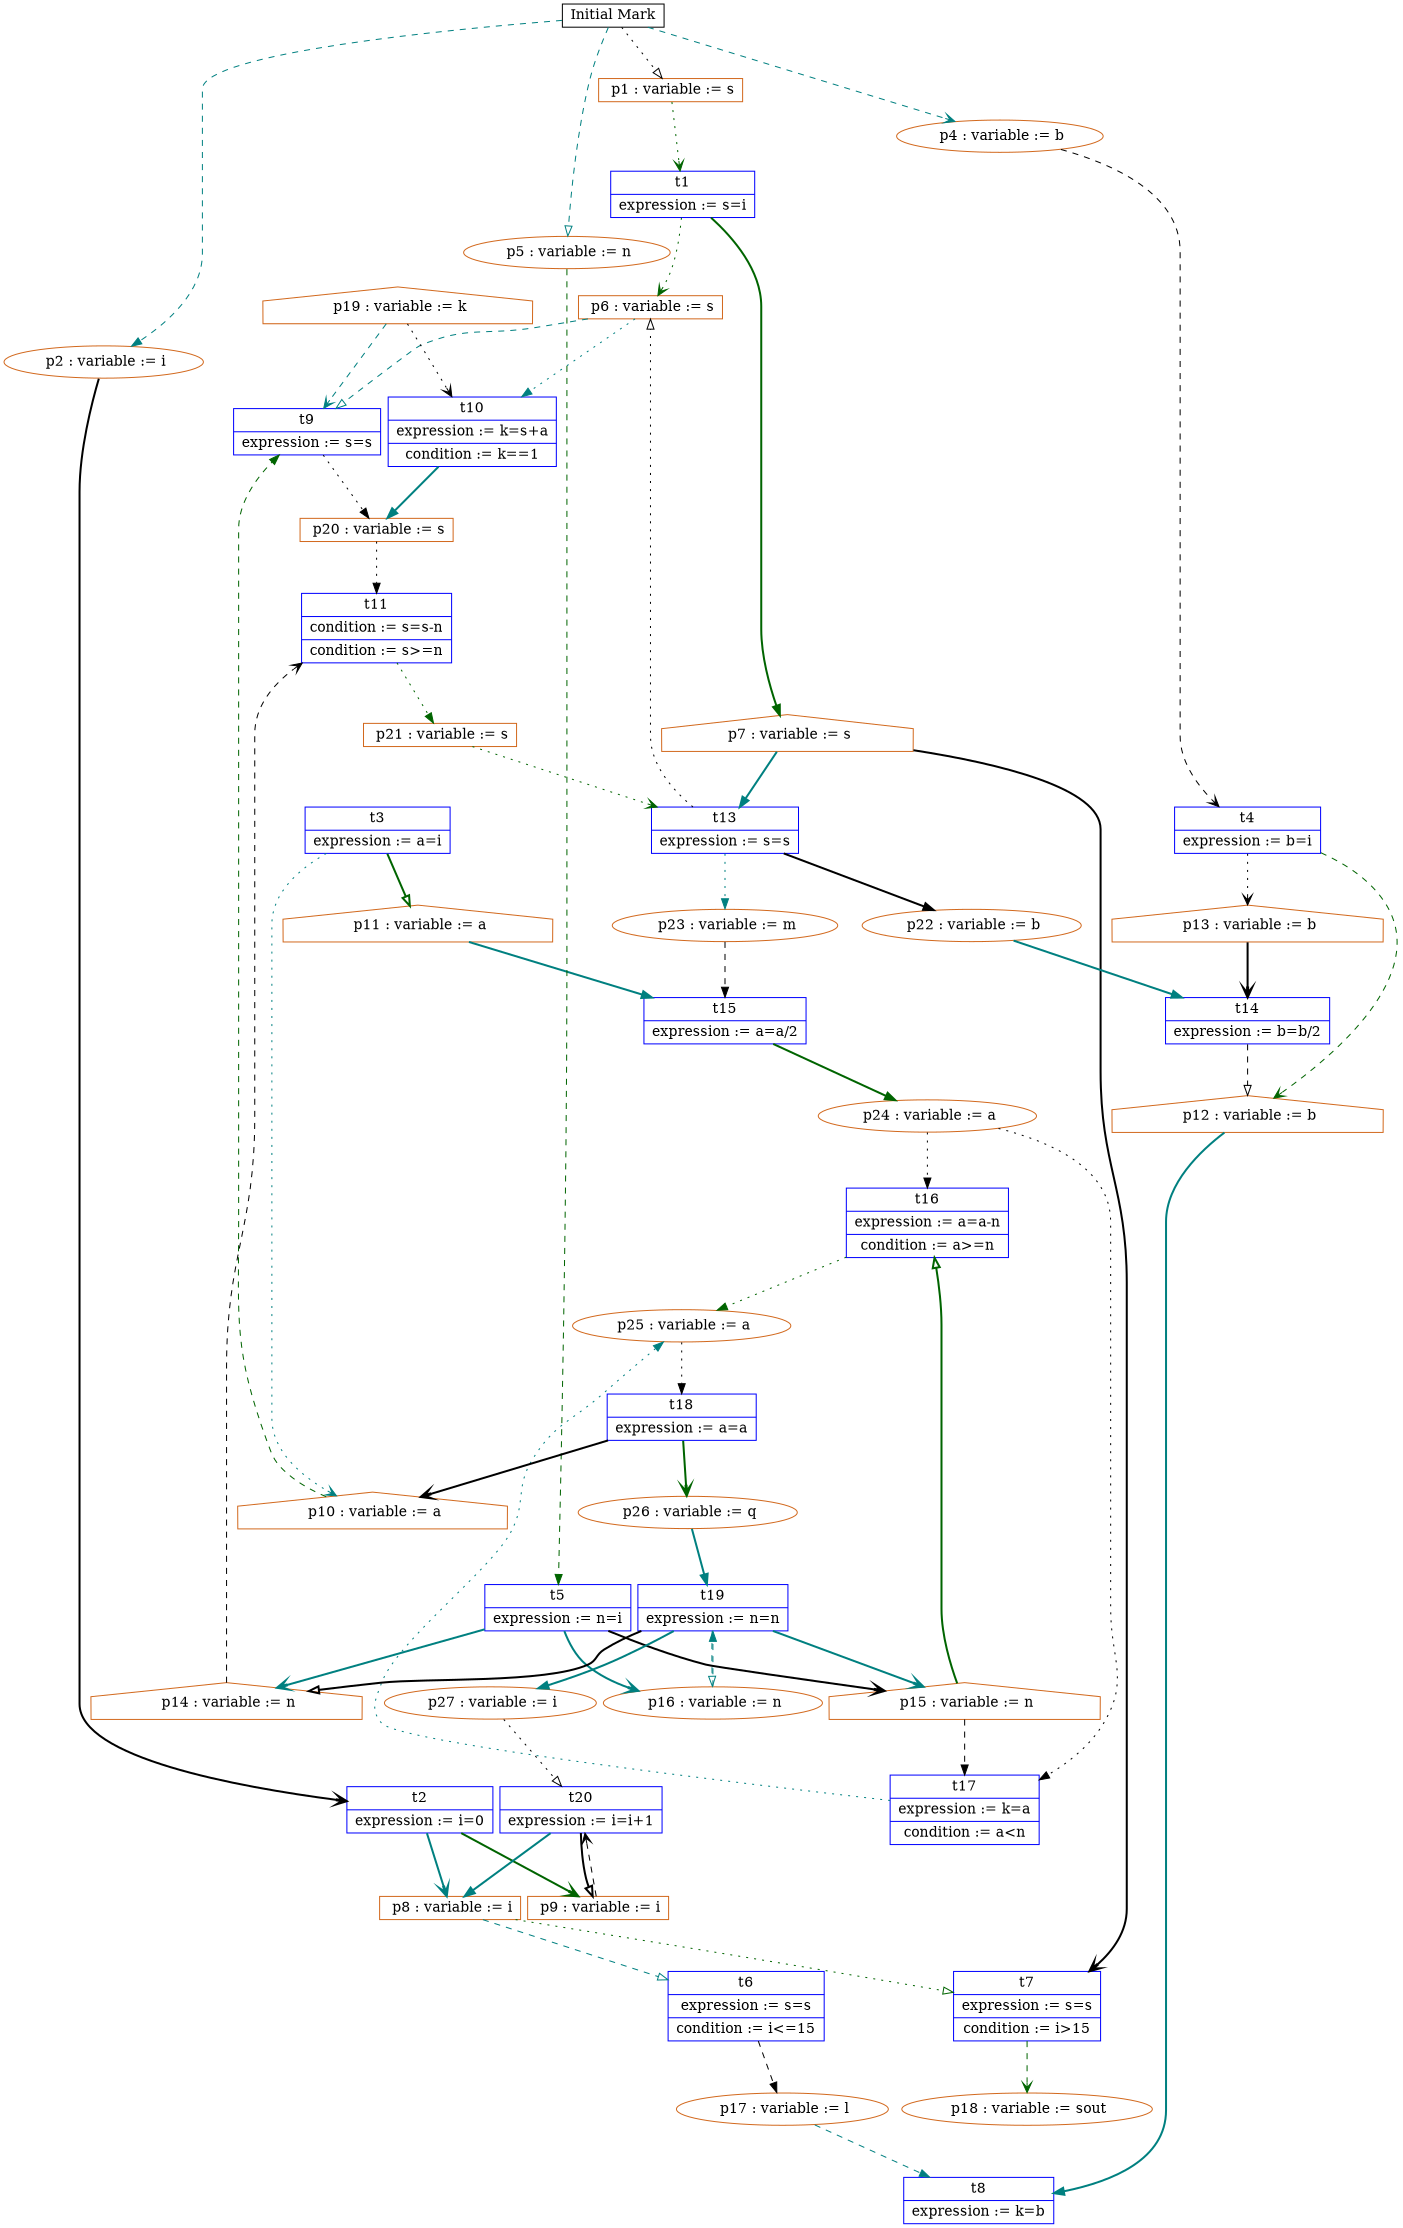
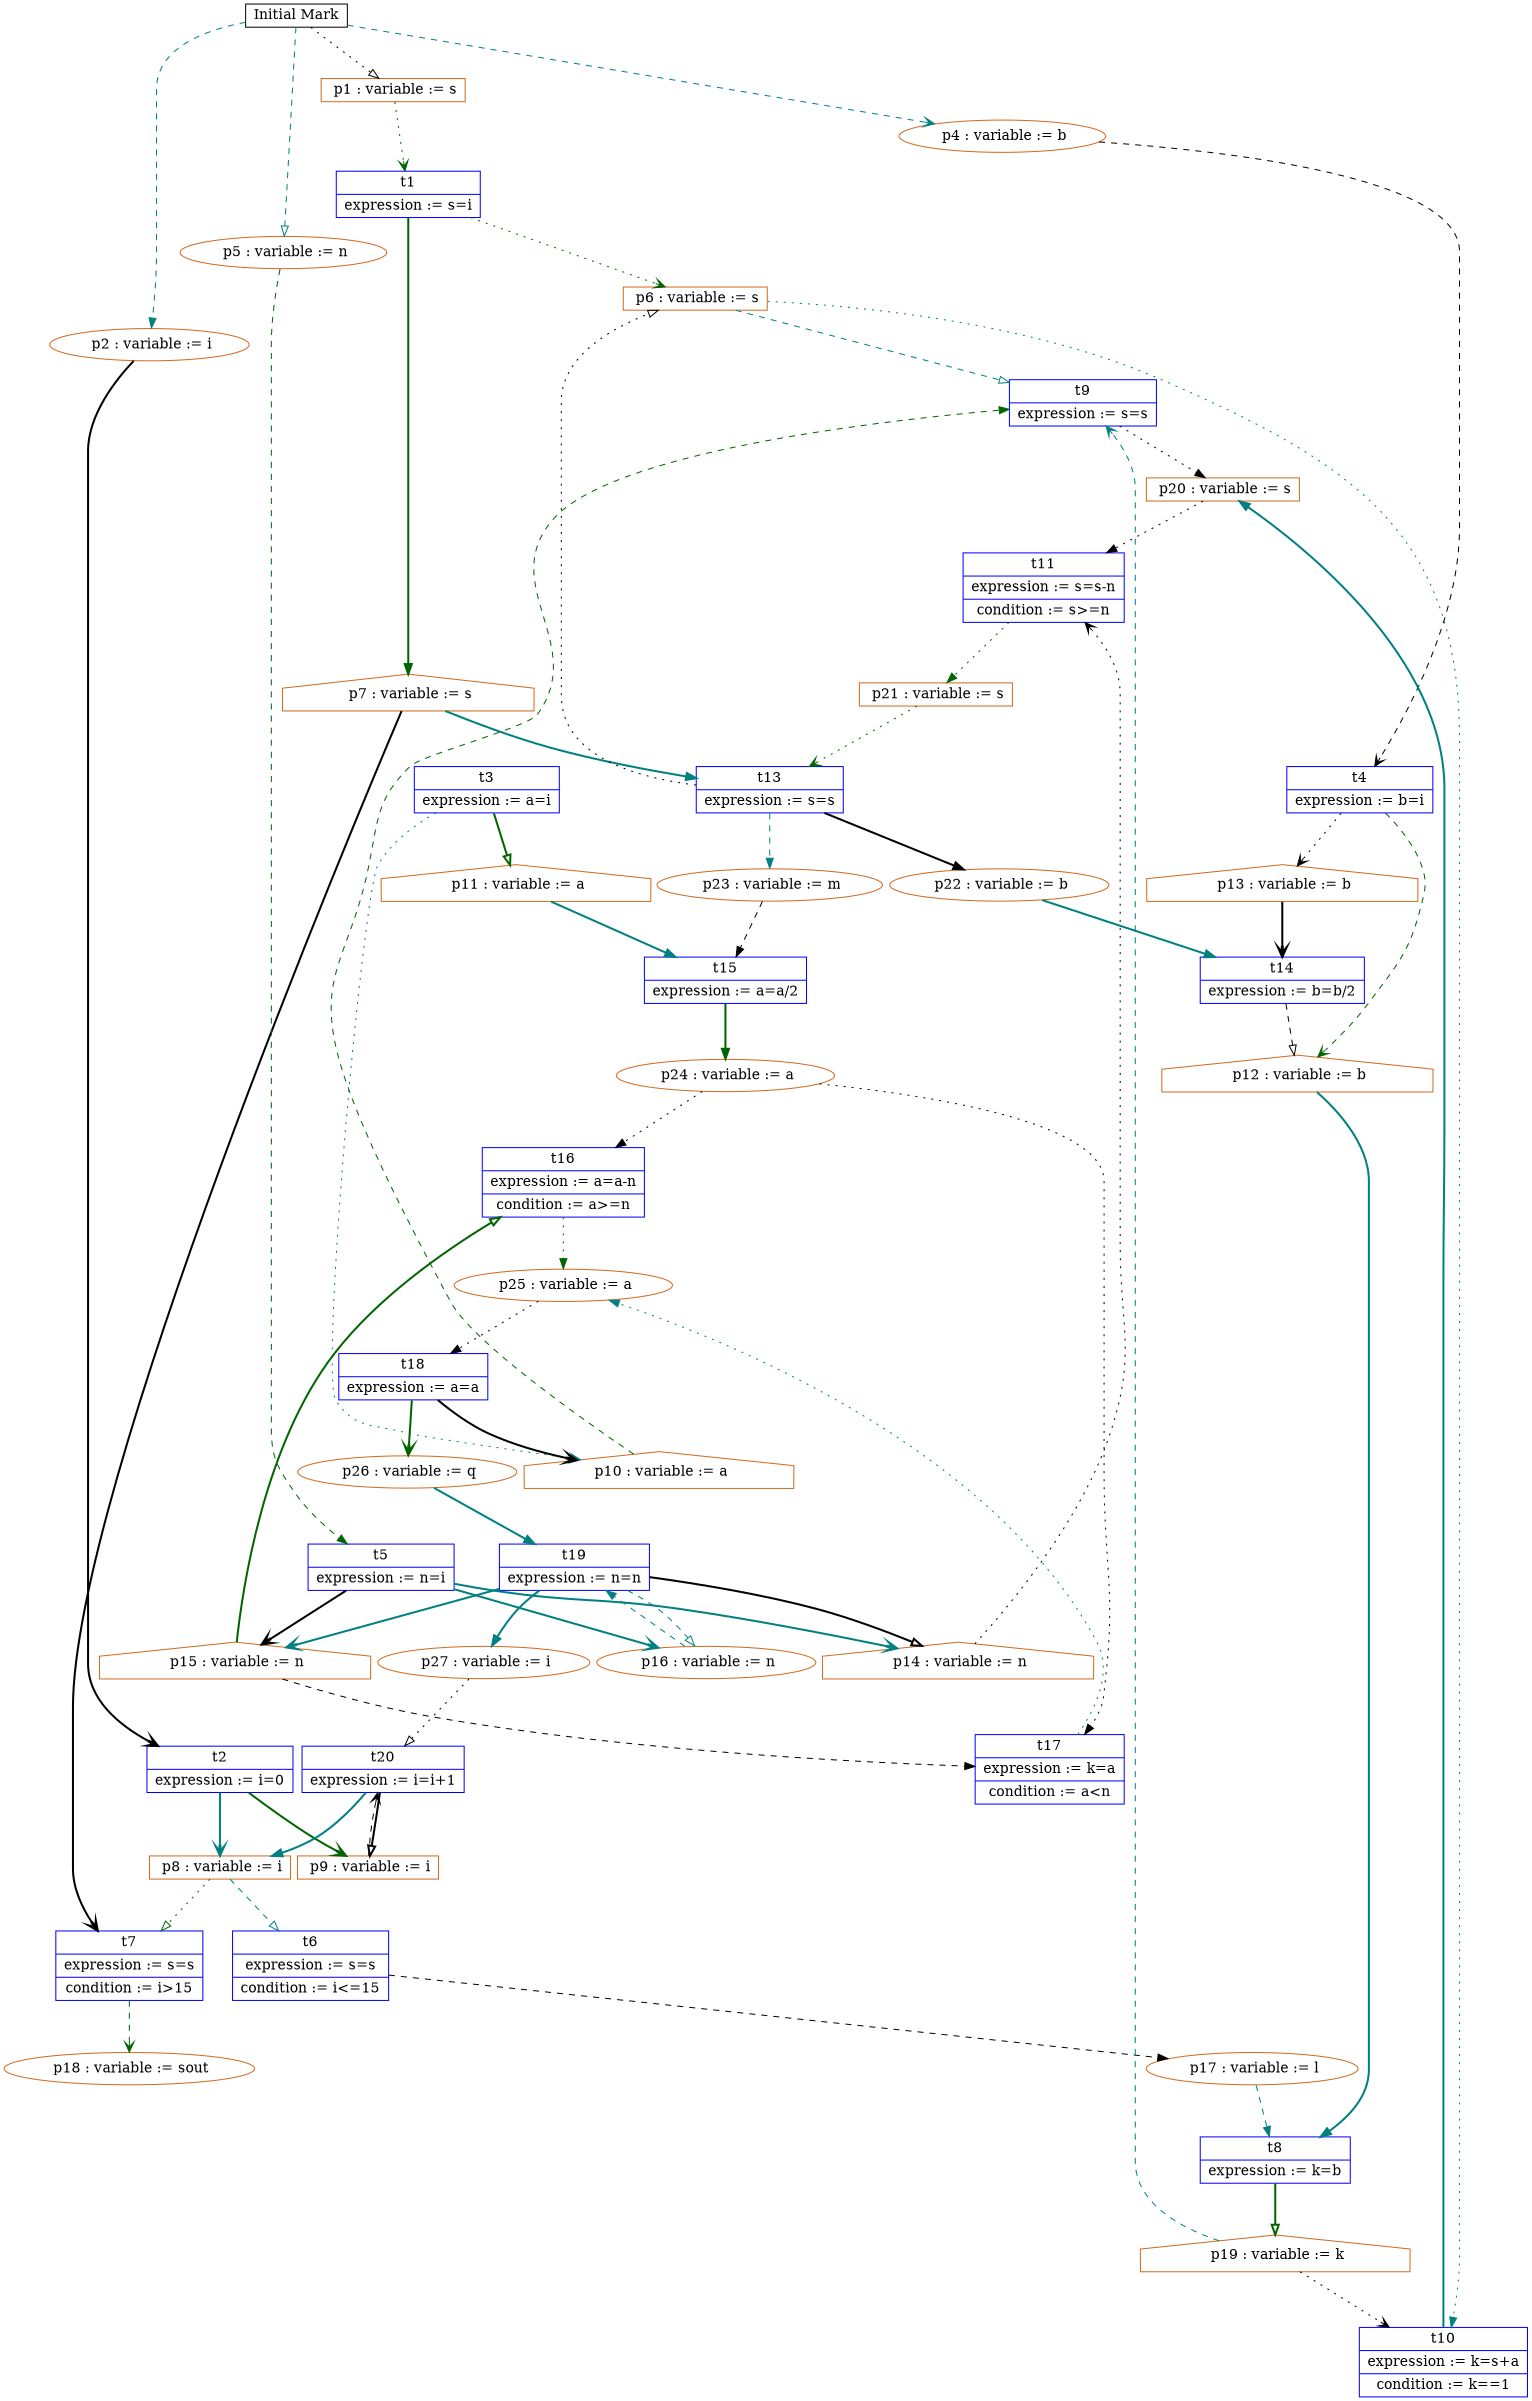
node "t11": text "condition := s=s-n" -> "expression := s=s-n"
edge "t13" -> "p23 : variable := m": style dotted -> dashed
edge "p14 : variable := n" -> "t11": style dashed -> dotted
edge "t8" -> "p19 : variable := k": added
